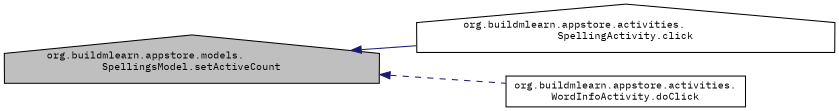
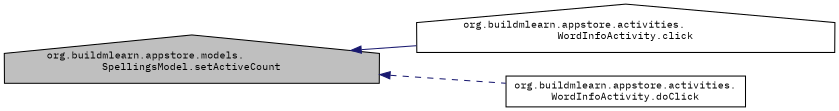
node "org.buildmlearn.appstore.activities. SpellingActivity.click": label "org.buildmlearn.appstore.activities. SpellingActivity.click" -> "org.buildmlearn.appstore.activities. WordInfoActivity.click"
